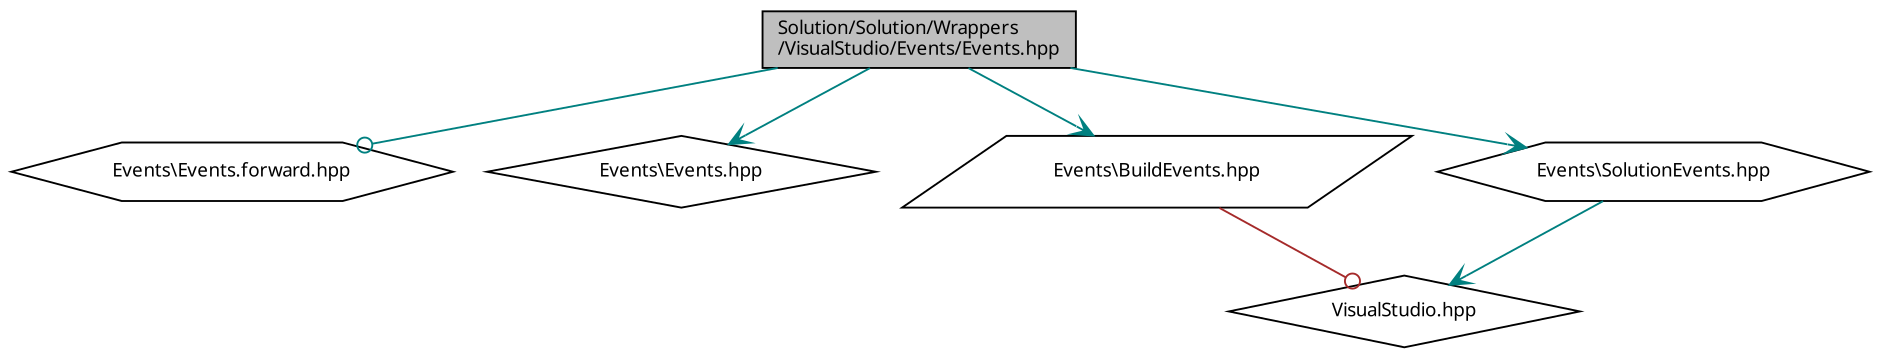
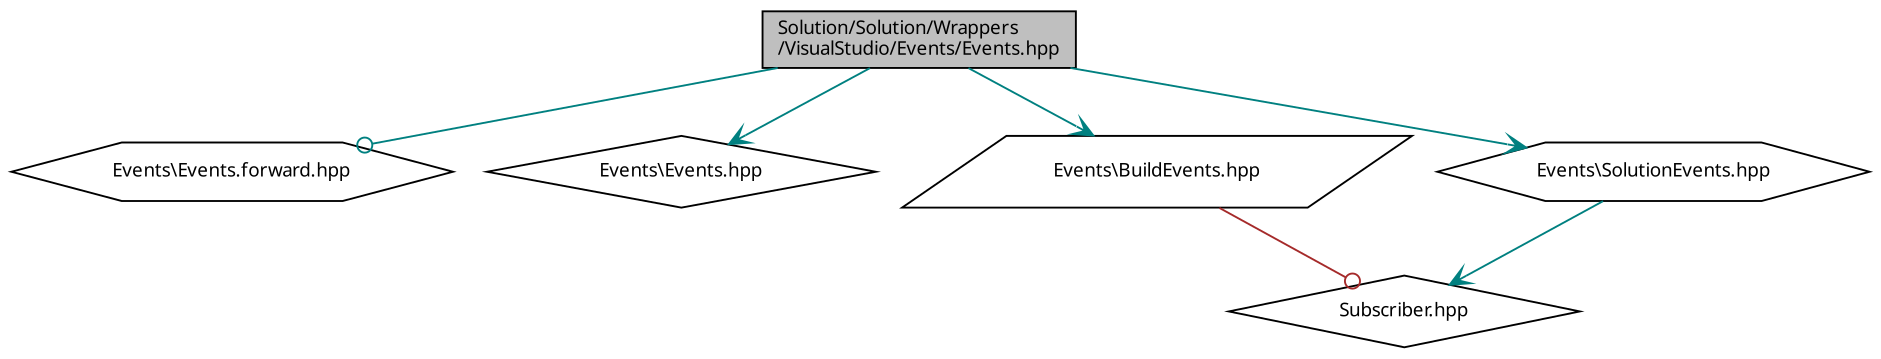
node "VisualStudio.hpp": label "VisualStudio.hpp" -> "Subscriber.hpp"
